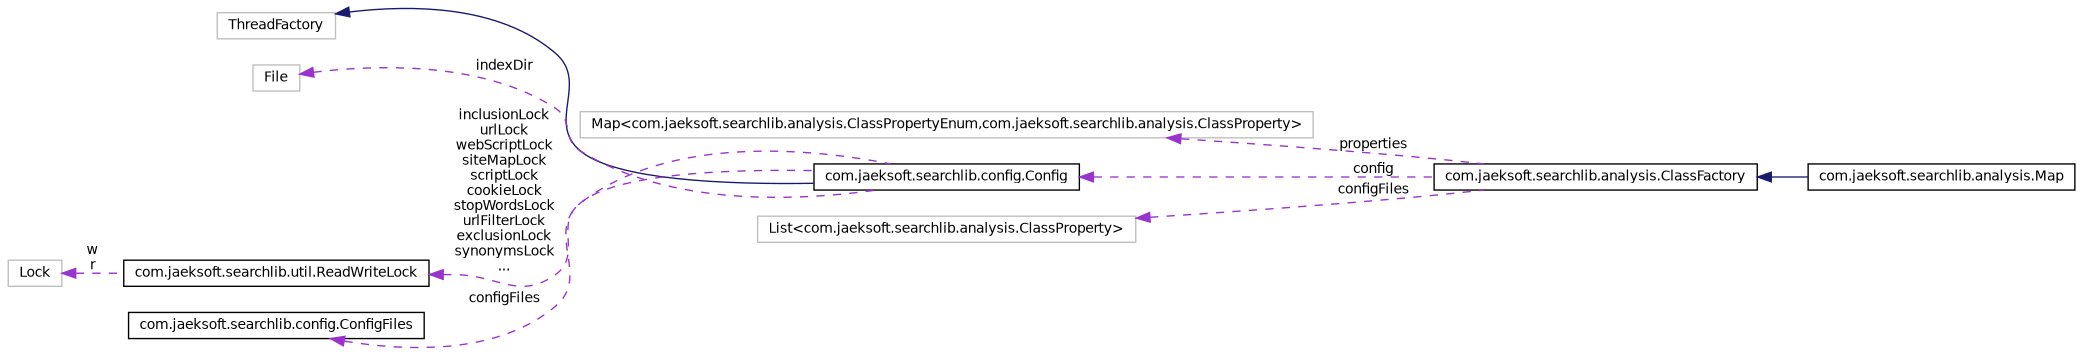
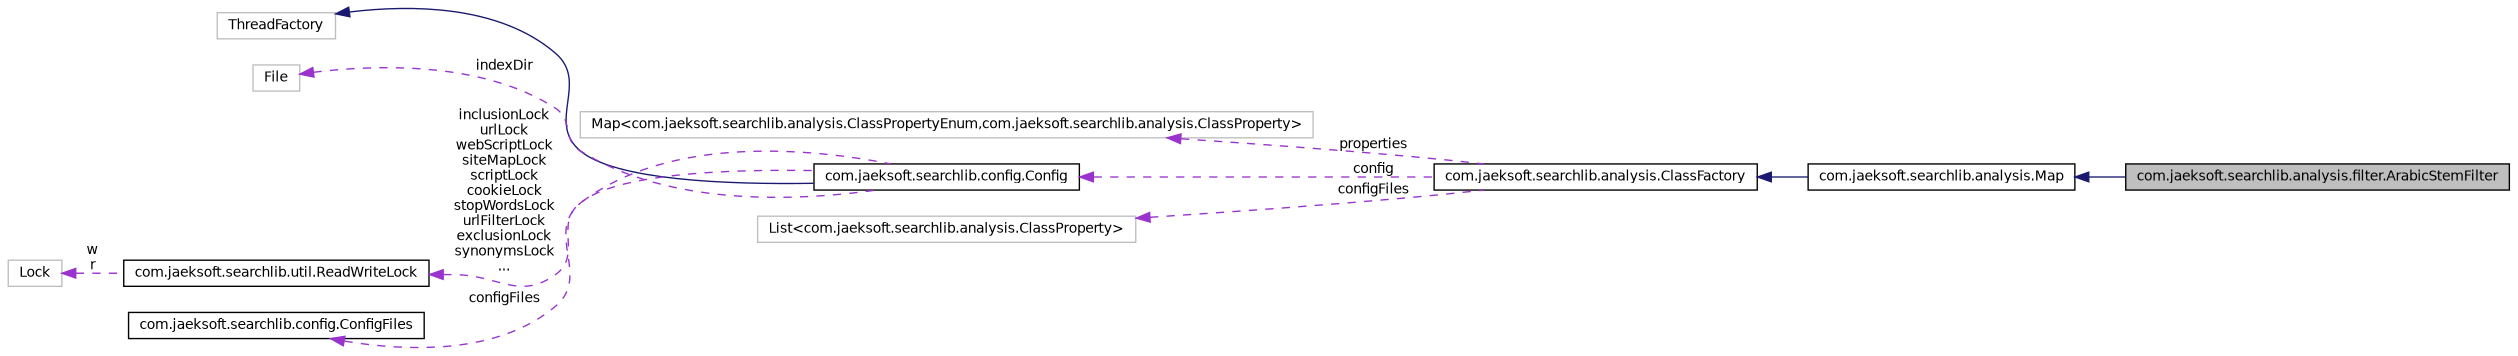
node "com.jaeksoft.searchlib.analysis.filter.ArabicStemFilter": added
